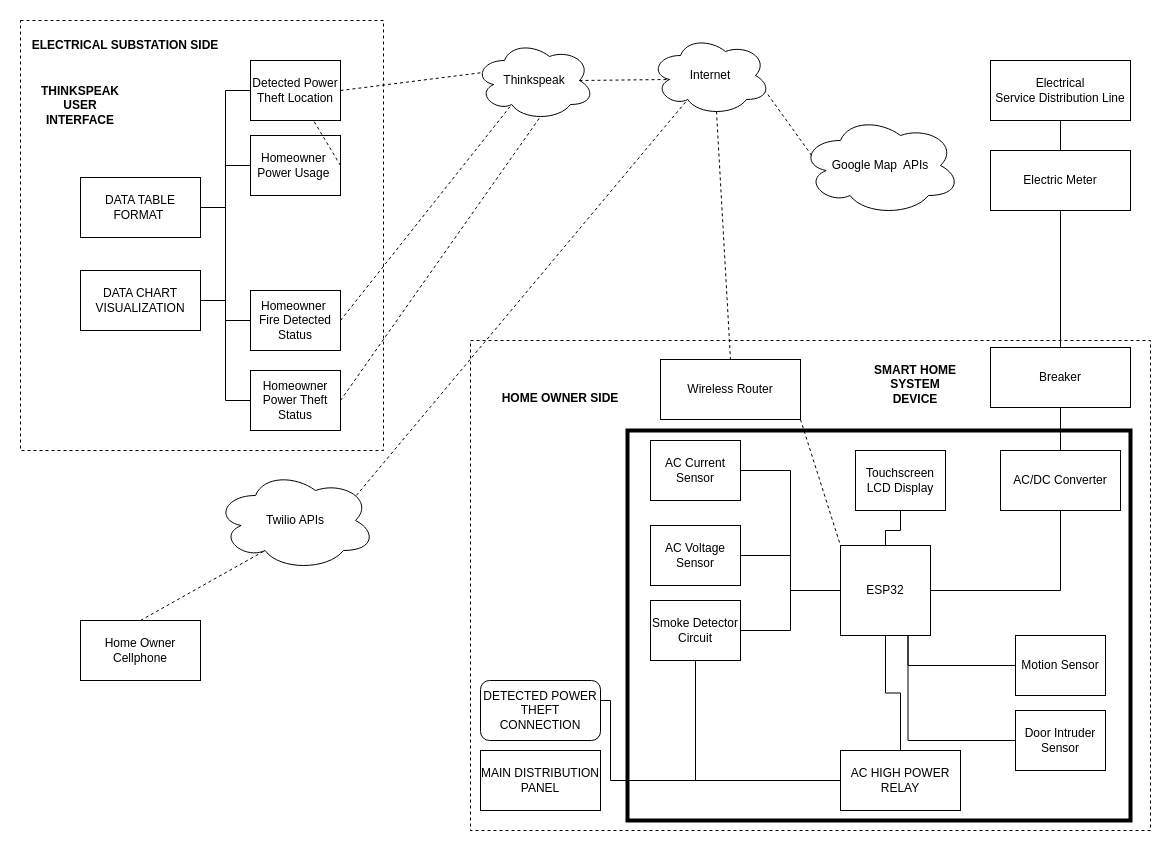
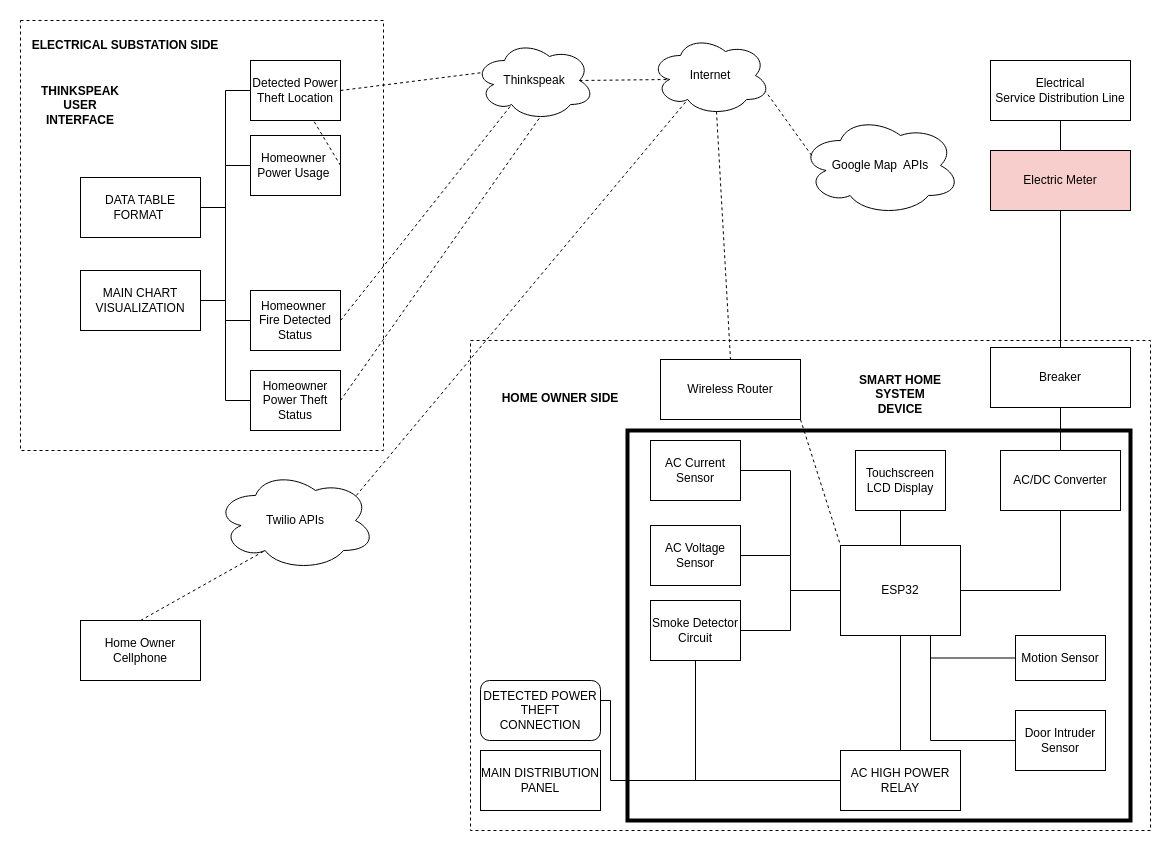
node "Electric Meter": fillcolor #ffffff -> #f8cecc
node "DATA CHART VISUALIZATION": label "DATA CHART VISUALIZATION" -> "MAIN CHART VISUALIZATION"
node "SMART HOME SYSTEM DEVICE": moved (916, 385) -> (901, 395)
node "ESP32": size 90x90 -> 120x90
node "Motion Sensor": size 90x60 -> 90x45
